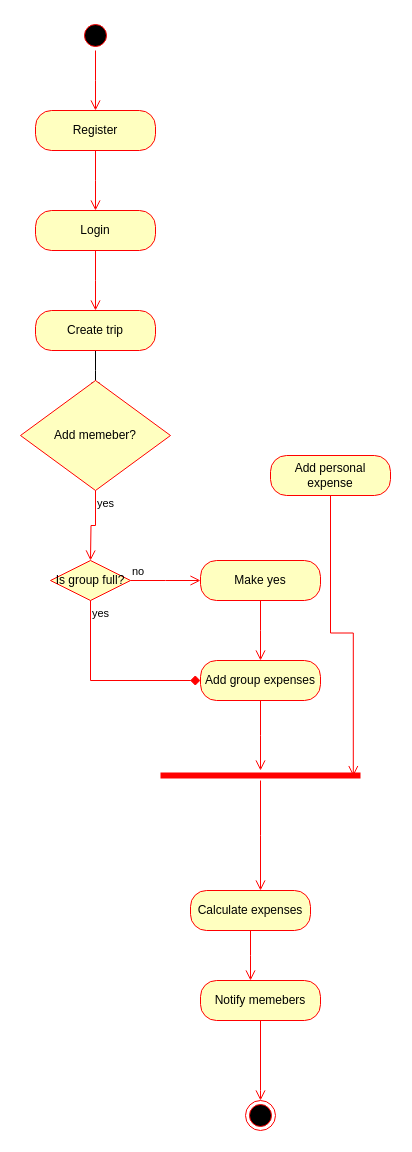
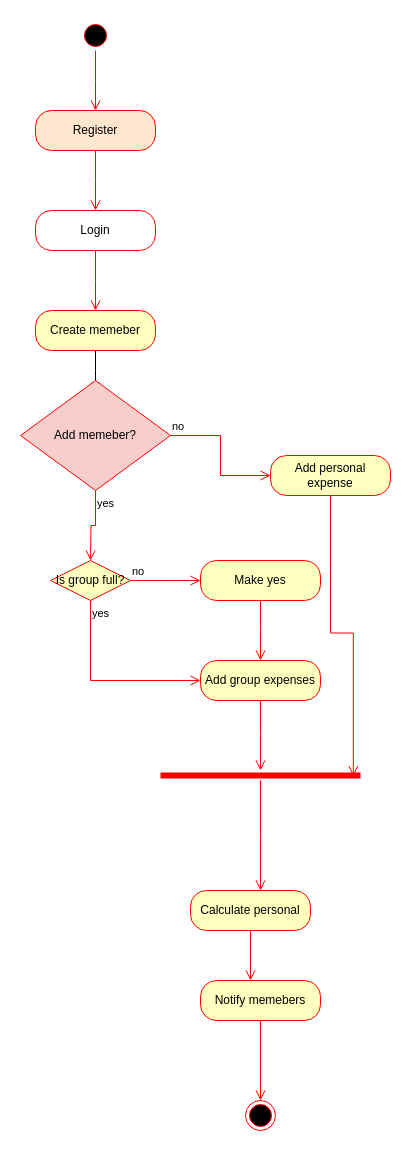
node "Register": fillcolor #ffffc0 -> #ffe6cc
node "Login": fillcolor #ffffc0 -> #ffffff
node "Create trip": label "Create trip" -> "Create memeber"
node "Add memeber?": fillcolor #ffffc0 -> #f8cecc
edge "Add memeber?" -> "Add personal expense": added, label "no"
edge "Is group full?" -> "Add group expenses": arrowhead diamond -> open
node "Calculate expenses": label "Calculate expenses" -> "Calculate personal"
